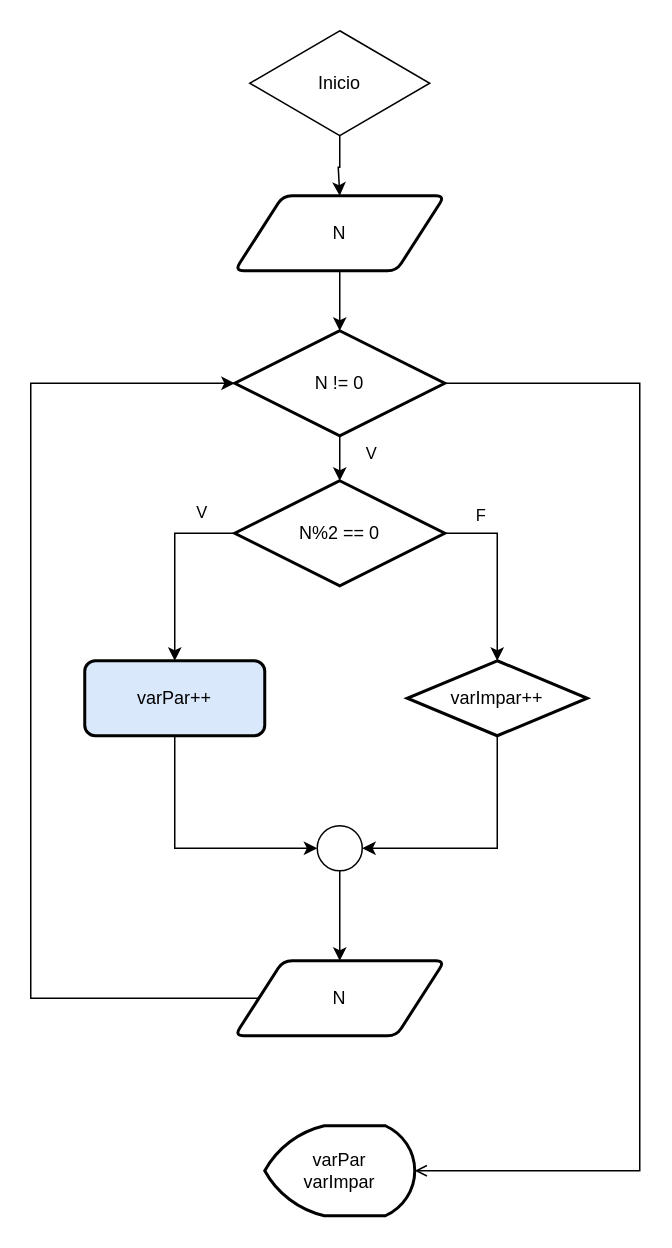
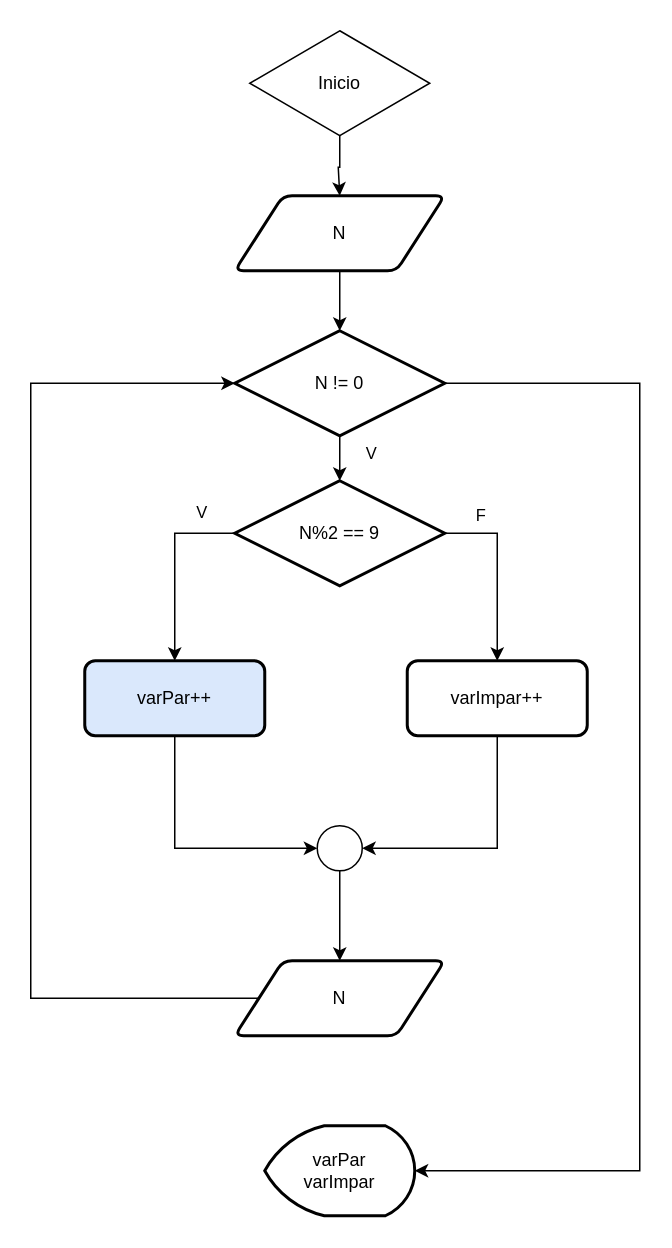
node "N%2 == 0": label "N%2 == 0" -> "N%2 == 9"
node "varImpar++": shape diamond -> rounded rectangle
edge "N != 0" -> "varPar varImpar": arrowhead open -> classic
